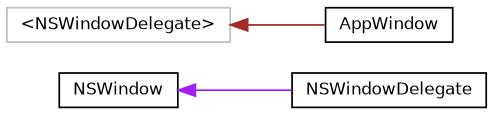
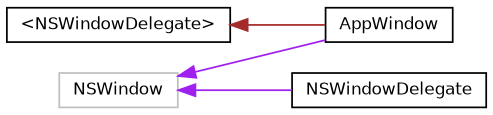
node "<NSWindowDelegate>": color grey75 -> black
edge "AppWindow" -> "NSWindow": added
node "NSWindow": color black -> grey75
